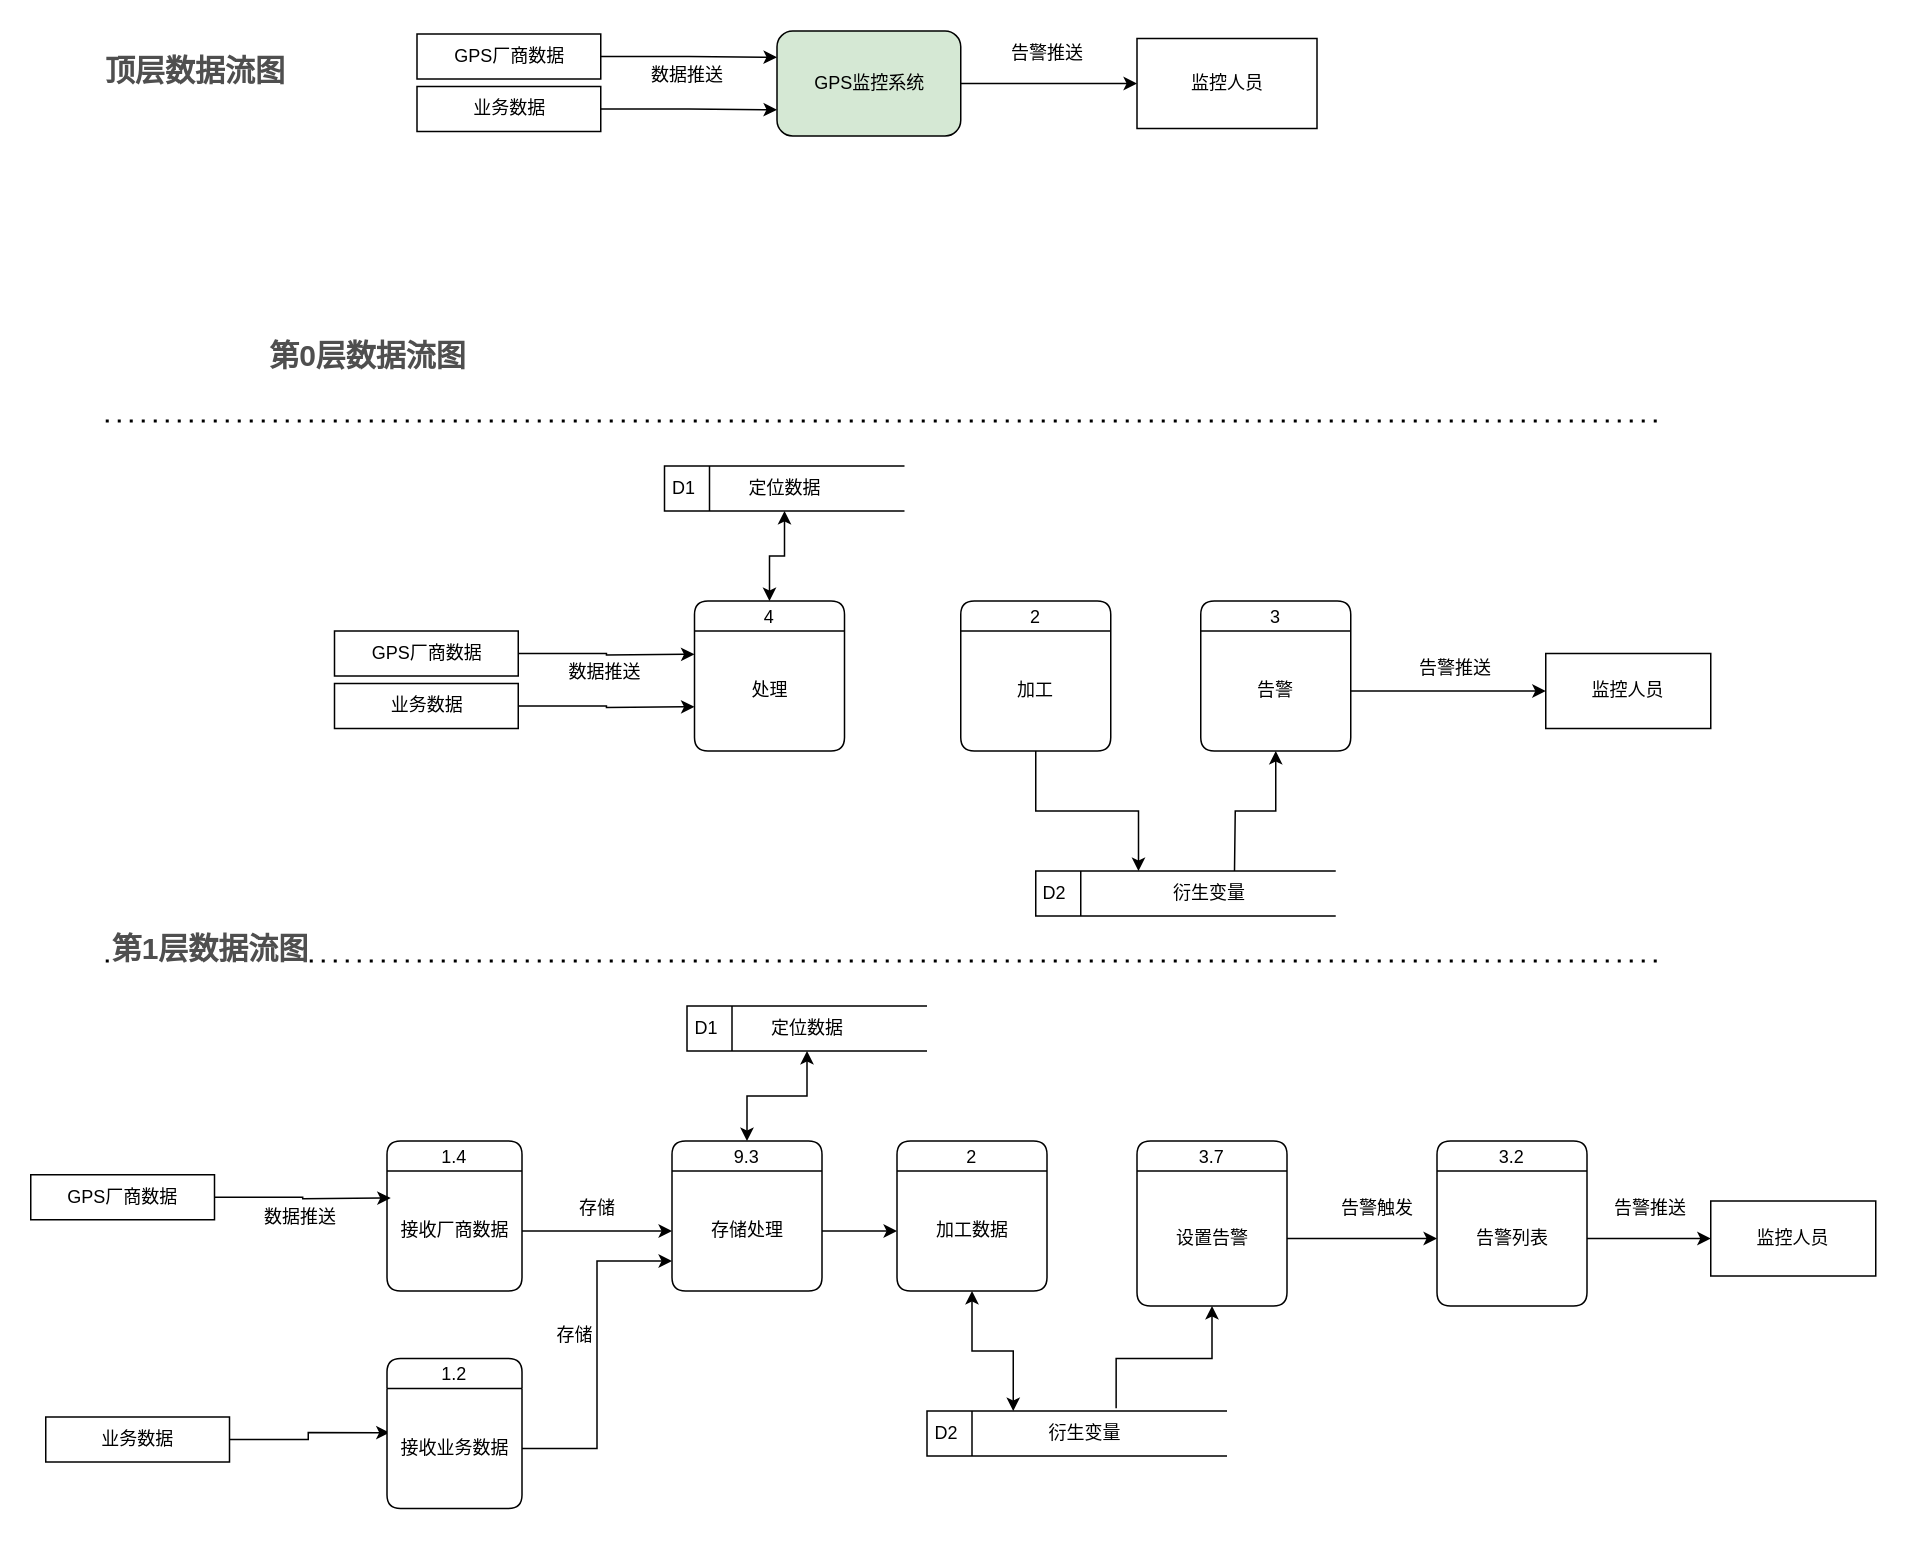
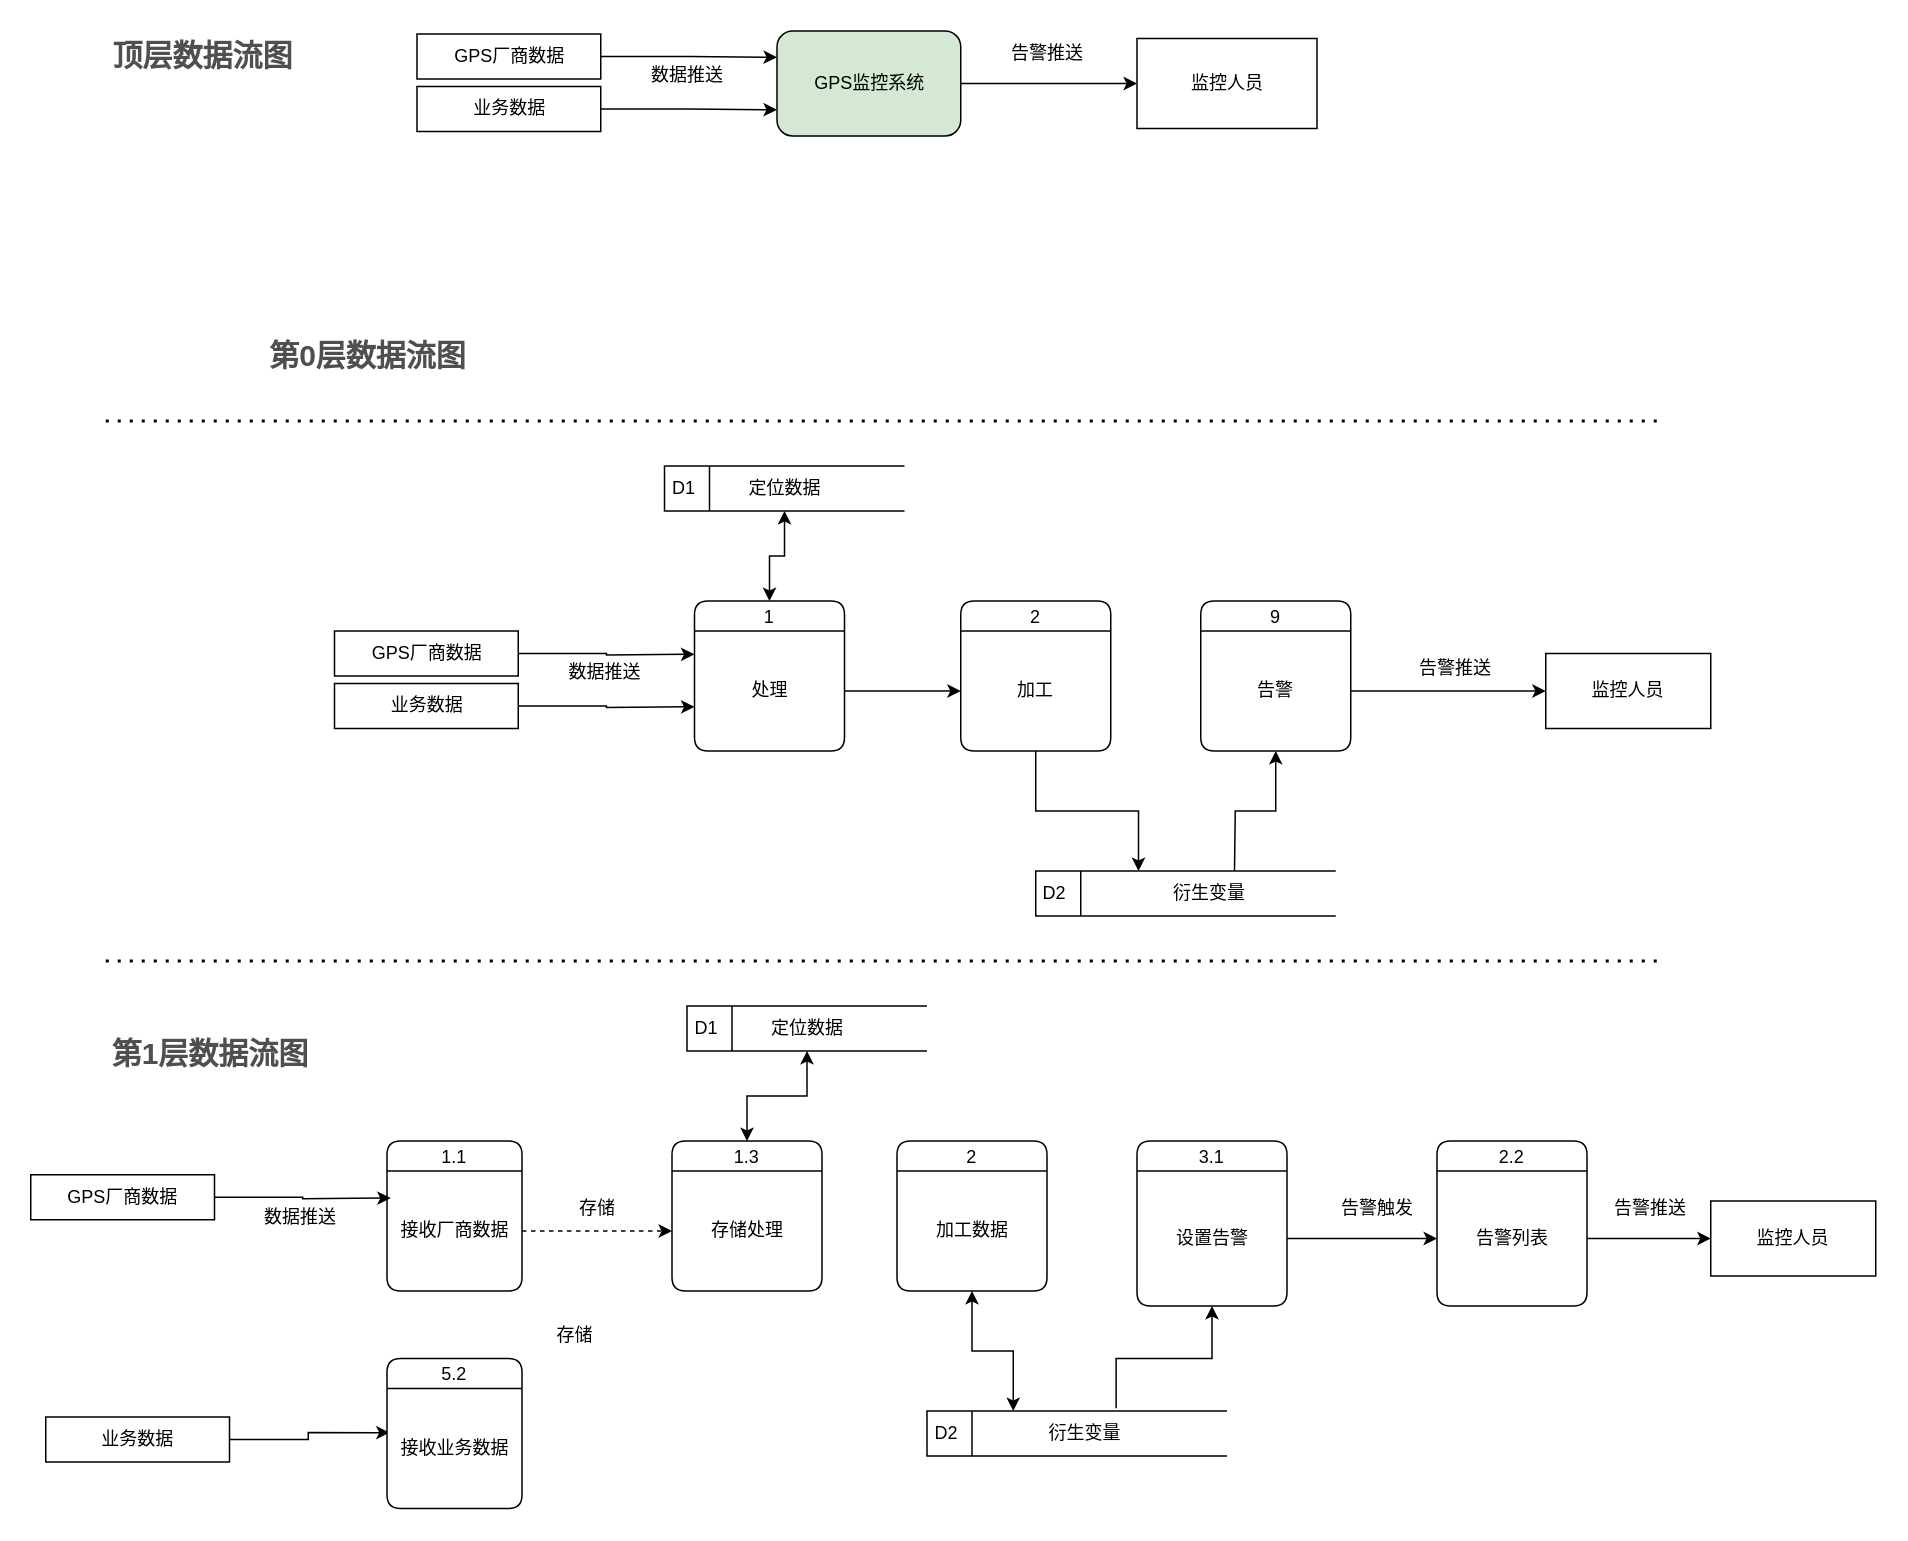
node "顶层数据流图": moved (196, 76) -> (203, 61)
node "4": label "4" -> "1"
node "3": label "3" -> "9"
edge "处理" -> "加工": added
node "第1层数据流图": moved (211, 953) -> (211, 1058)
node "1.4": label "1.4" -> "1.1"
node "9.3": label "9.3" -> "1.3"
node "3.7": label "3.7" -> "3.1"
node "3.2": label "3.2" -> "2.2"
edge "接收厂商数据" -> "存储处理": style solid -> dashed
edge "存储处理" -> "加工数据": removed
edge "接收业务数据" -> "存储处理": removed
node "1.2": label "1.2" -> "5.2"
